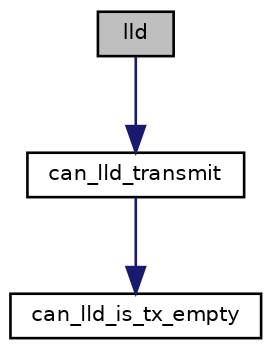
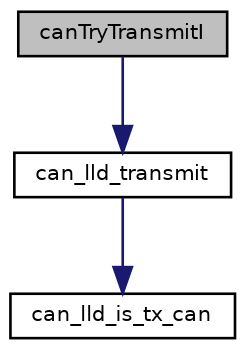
node "lld": label "lld" -> "canTryTransmitI"
node "can_lld_is_tx_empty": label "can_lld_is_tx_empty" -> "can_lld_is_tx_can"
